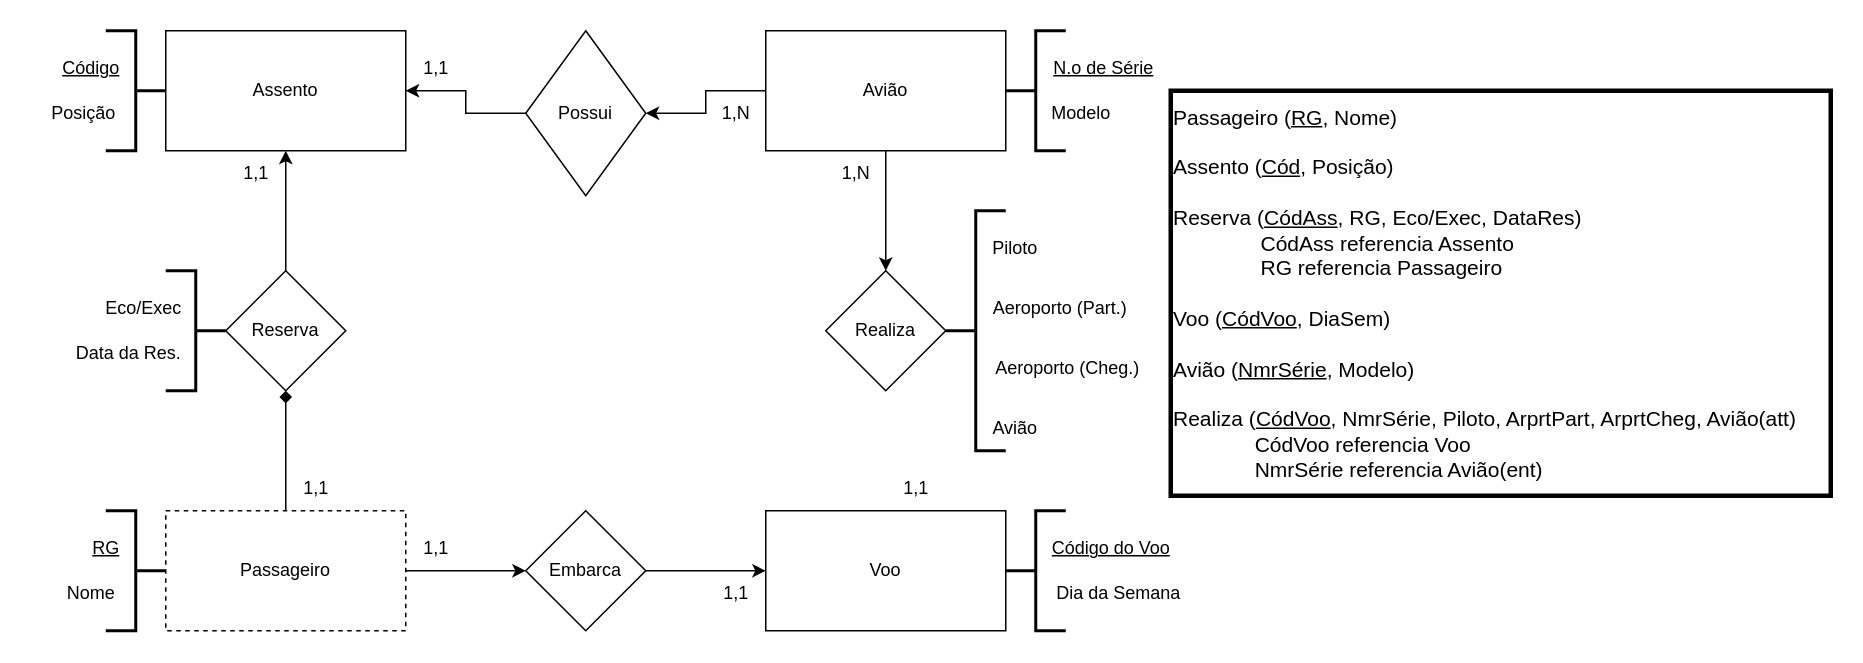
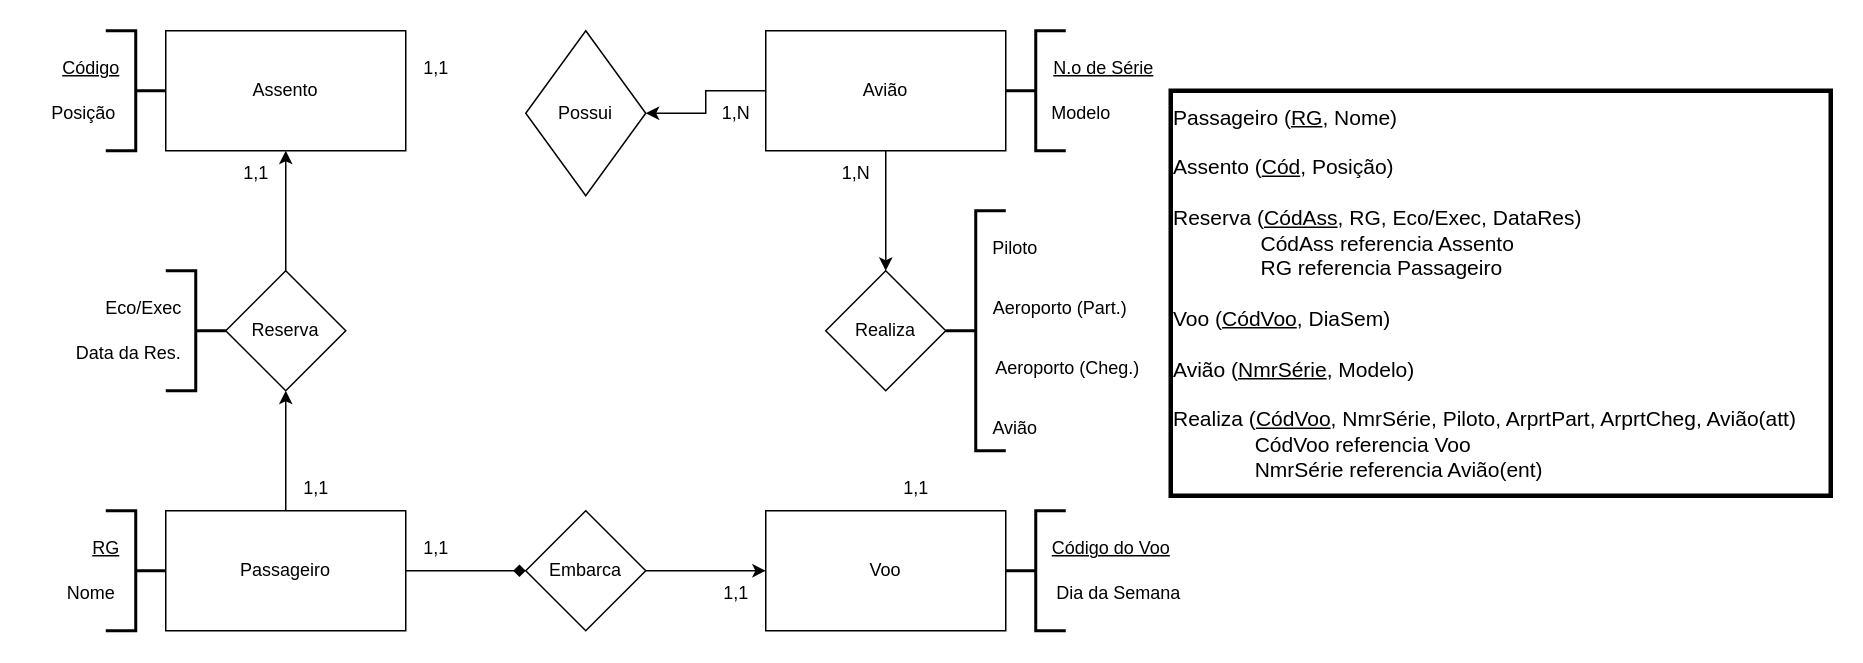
edge "Possui" -> "Assento": removed
edge "Passageiro" -> "Reserva": arrowhead diamond -> classic
node "Passageiro": style dashed -> solid
edge "Passageiro" -> "Embarca": arrowhead classic -> diamond
